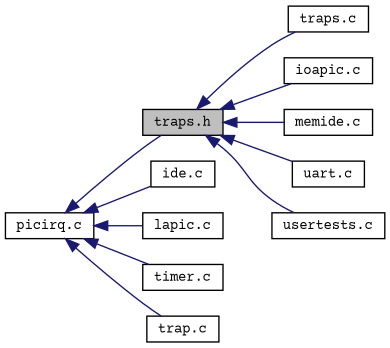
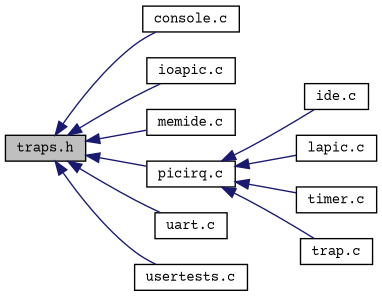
node "traps.c": label "traps.c" -> "console.c"
edge "traps.h" -> "picirq.c": reversed
